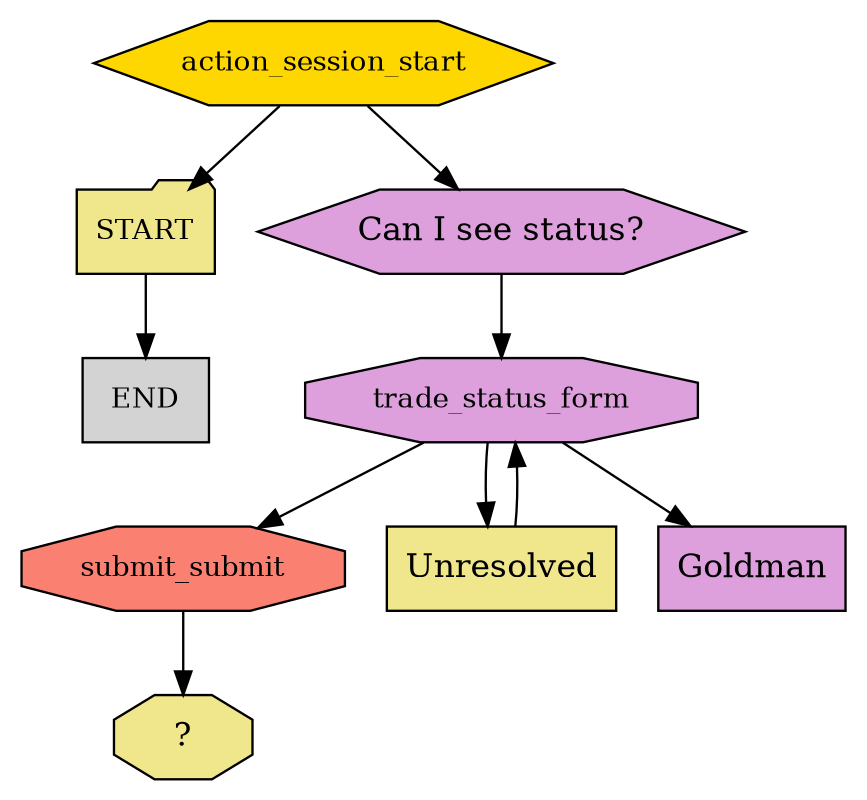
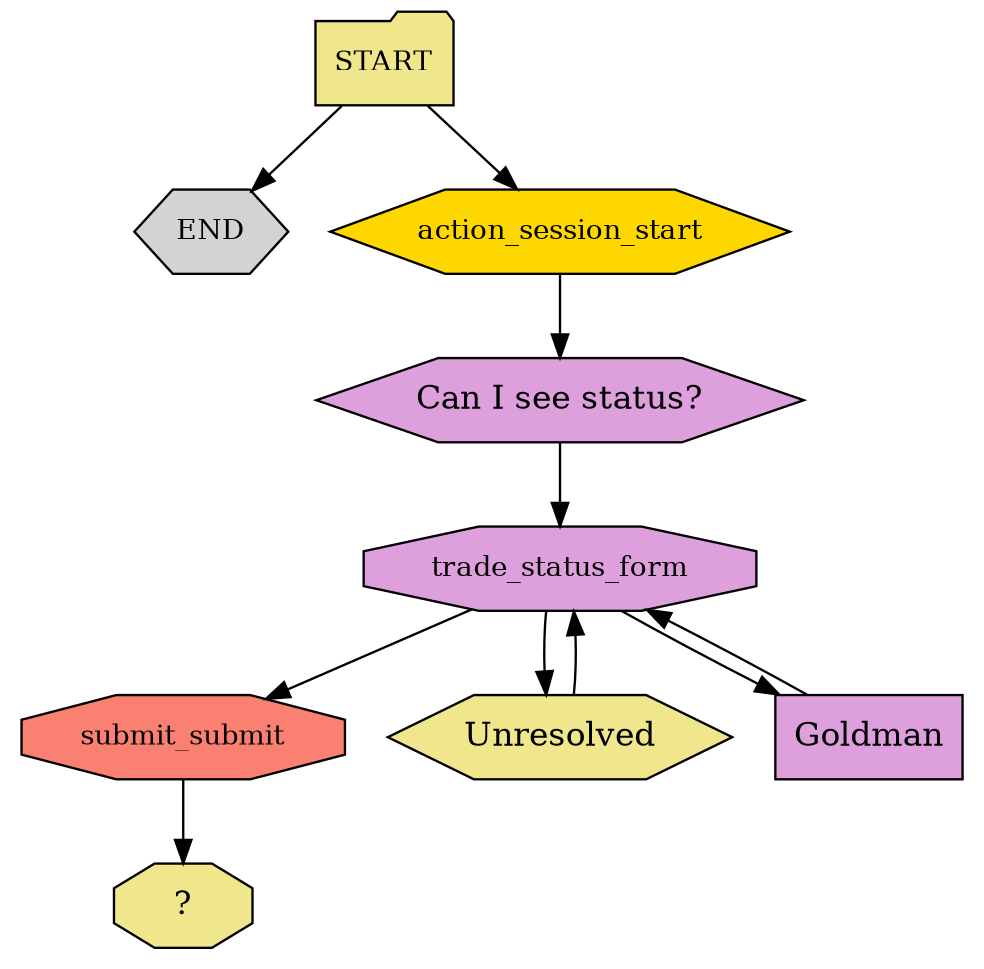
edge "action_session_start" -> "START": reversed
node "END": shape box -> hexagon
node "Unresolved": shape box -> hexagon
edge "Goldman" -> "trade_status_form": added
